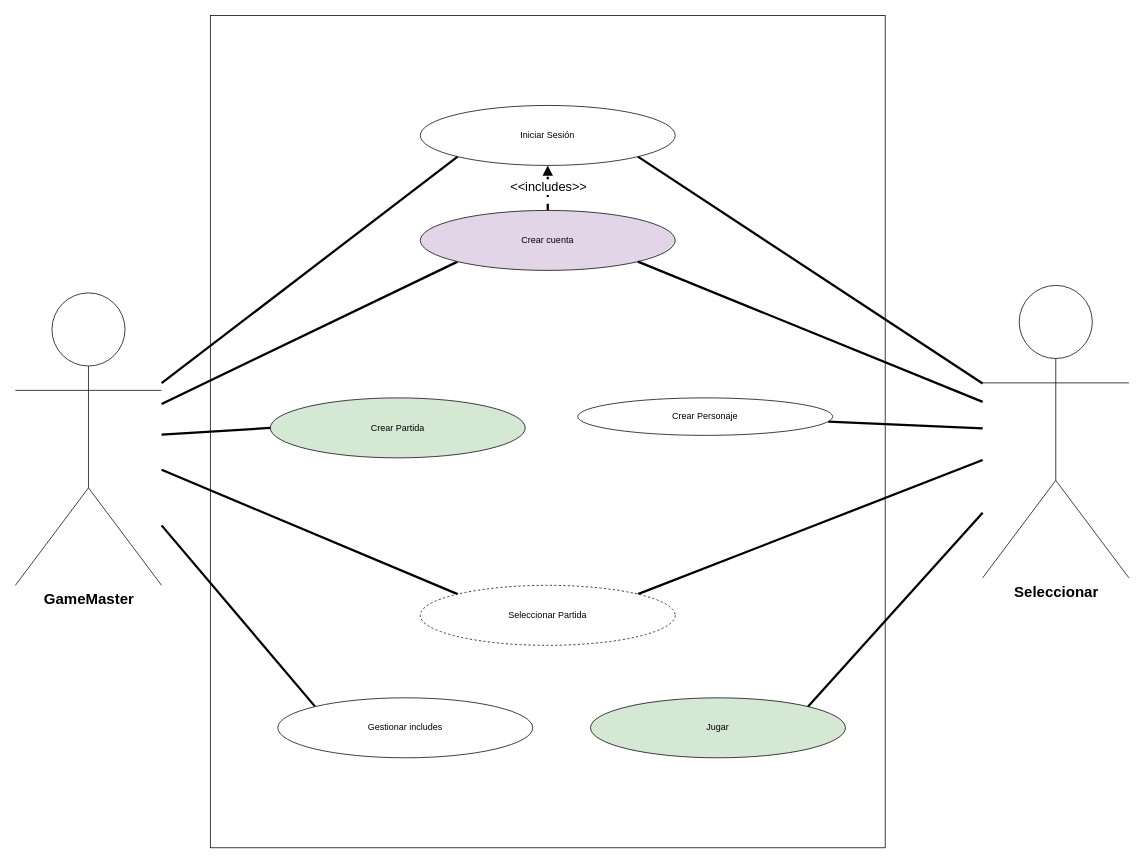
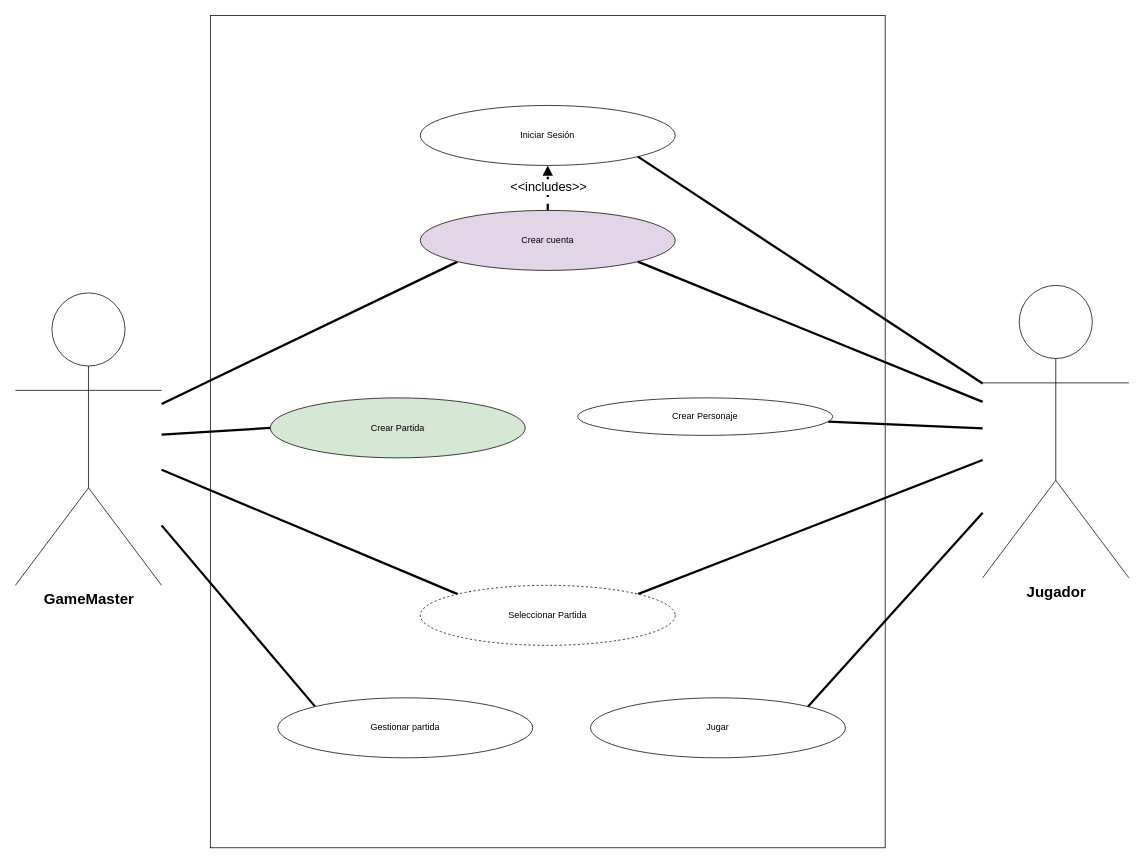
edge "Iniciar Sesión" -- "GameMaster": removed
node "Seleccionar": label "Seleccionar" -> "Jugador"
node "Gestionar includes": label "Gestionar includes" -> "Gestionar partida"
node "Jugar": fillcolor #d5e8d4 -> #ffffff
